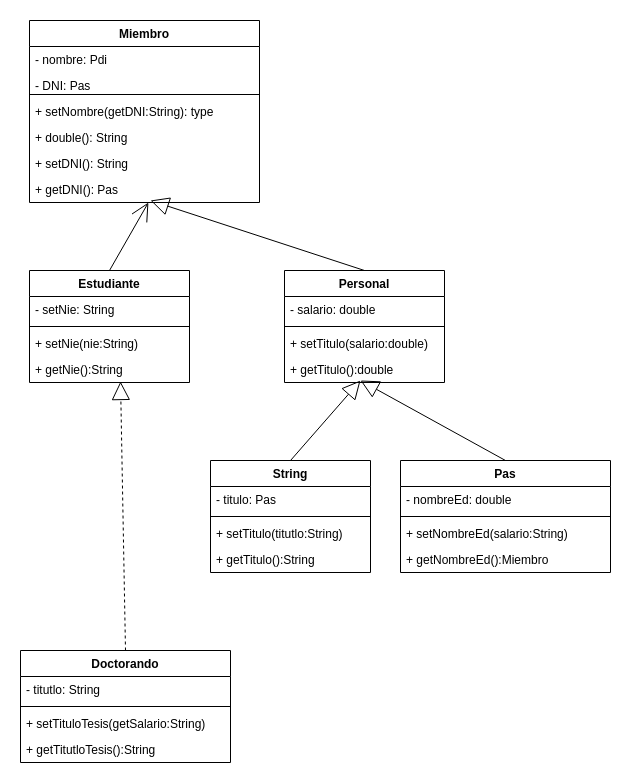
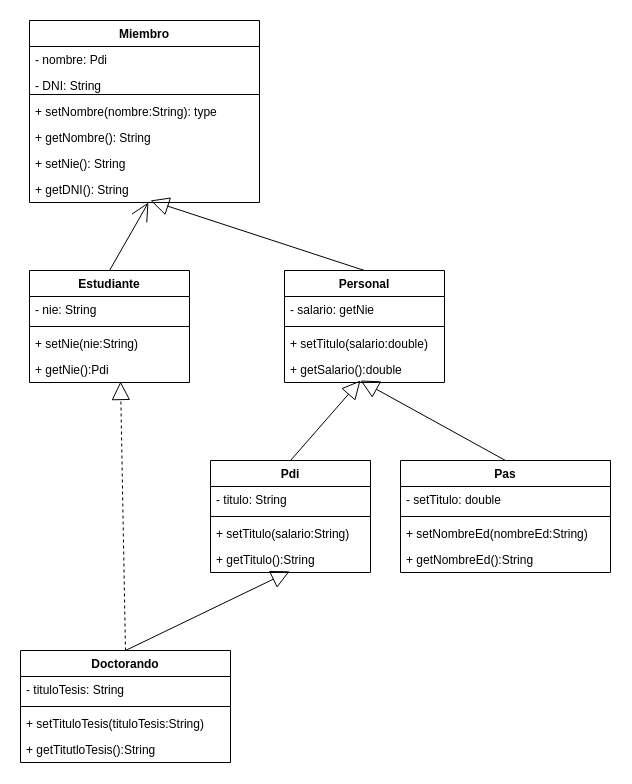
node "- DNI: Pas": label "- DNI: Pas" -> "- DNI: String"
node "+ setNombre(getDNI:String): type": label "+ setNombre(getDNI:String): type" -> "+ setNombre(nombre:String): type"
node "+ double(): String": label "+ double(): String" -> "+ getNombre(): String"
node "+ setDNI(): String": label "+ setDNI(): String" -> "+ setNie(): String"
node "+ getDNI(): Pas": label "+ getDNI(): Pas" -> "+ getDNI(): String"
node "- setNie: String": label "- setNie: String" -> "- nie: String"
node "- salario: double": label "- salario: double" -> "- salario: getNie"
node "+ getNie():String": label "+ getNie():String" -> "+ getNie():Pdi"
node "+ getTitulo():double": label "+ getTitulo():double" -> "+ getSalario():double"
node "String": label "String" -> "Pdi"
node "- titulo: Pas": label "- titulo: Pas" -> "- titulo: String"
node "- nombreEd: double": label "- nombreEd: double" -> "- setTitulo: double"
node "+ setNombreEd(salario:String)": label "+ setNombreEd(salario:String)" -> "+ setNombreEd(nombreEd:String)"
node "+ setTitulo(titutlo:String)": label "+ setTitulo(titutlo:String)" -> "+ setTitulo(salario:String)"
node "+ getNombreEd():Miembro": label "+ getNombreEd():Miembro" -> "+ getNombreEd():String"
edge "Doctorando" -> "+ getTitulo():String": added
node "- titutlo: String": label "- titutlo: String" -> "- tituloTesis: String"
node "+ setTituloTesis(getSalario:String)": label "+ setTituloTesis(getSalario:String)" -> "+ setTituloTesis(tituloTesis:String)"
